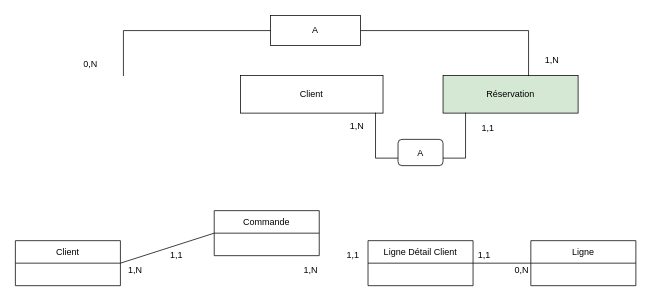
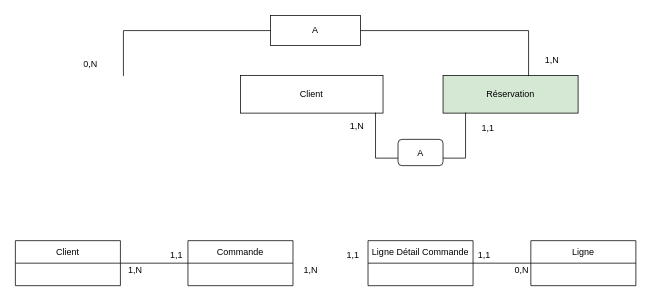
node "Commande": moved (267, 233) -> (240, 263)
node "Ligne Détail Client": label "Ligne Détail Client" -> "Ligne Détail Commande"
